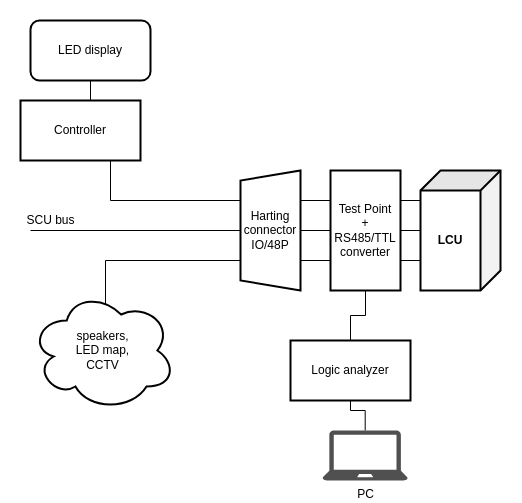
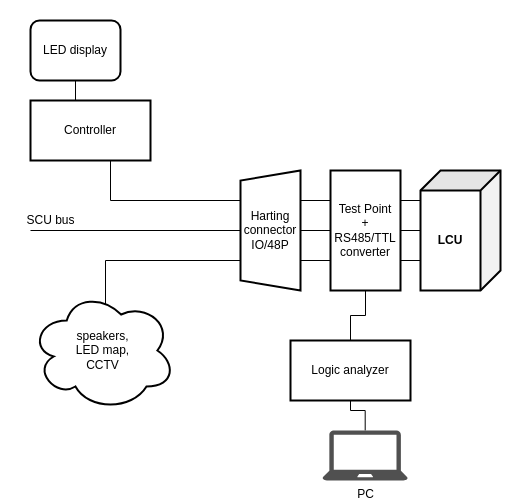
node "LED display": size 120x60 -> 90x60
node "Controller": moved (81, 131) -> (91, 131)
